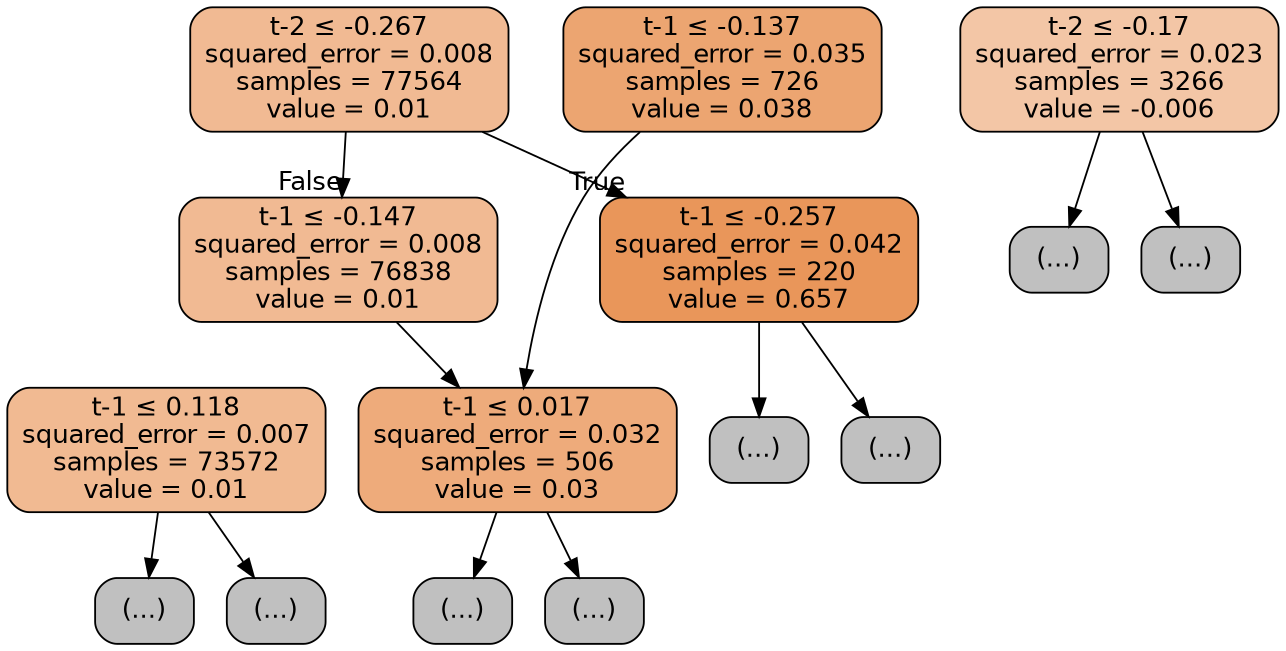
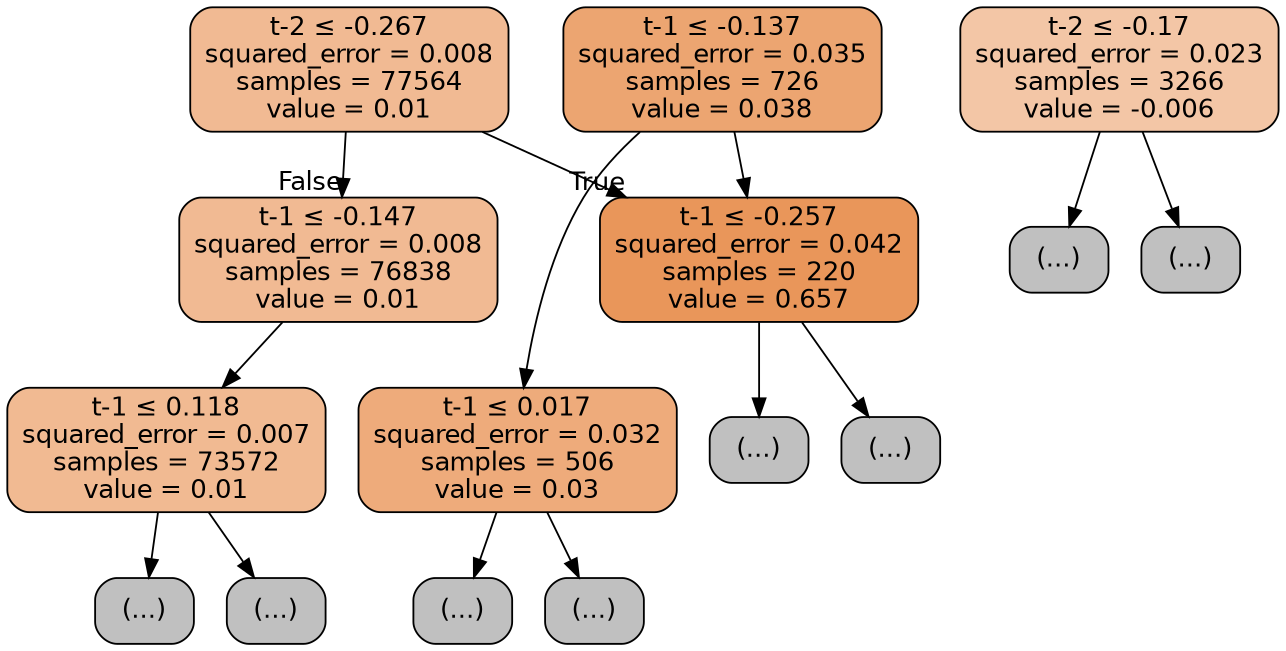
edge "t-1 ≤ -0.137" -> "t-1 ≤ -0.257": added
edge "t-1 ≤ -0.147" -> "t-1 ≤ 0.017": now "t-1 ≤ -0.147" -> "t-1 ≤ 0.118"
